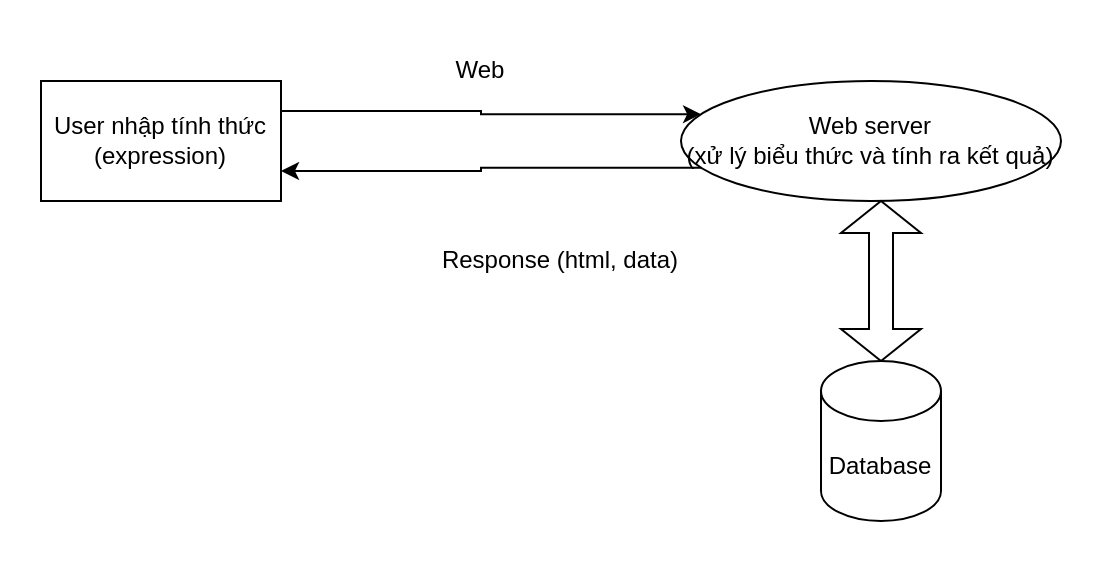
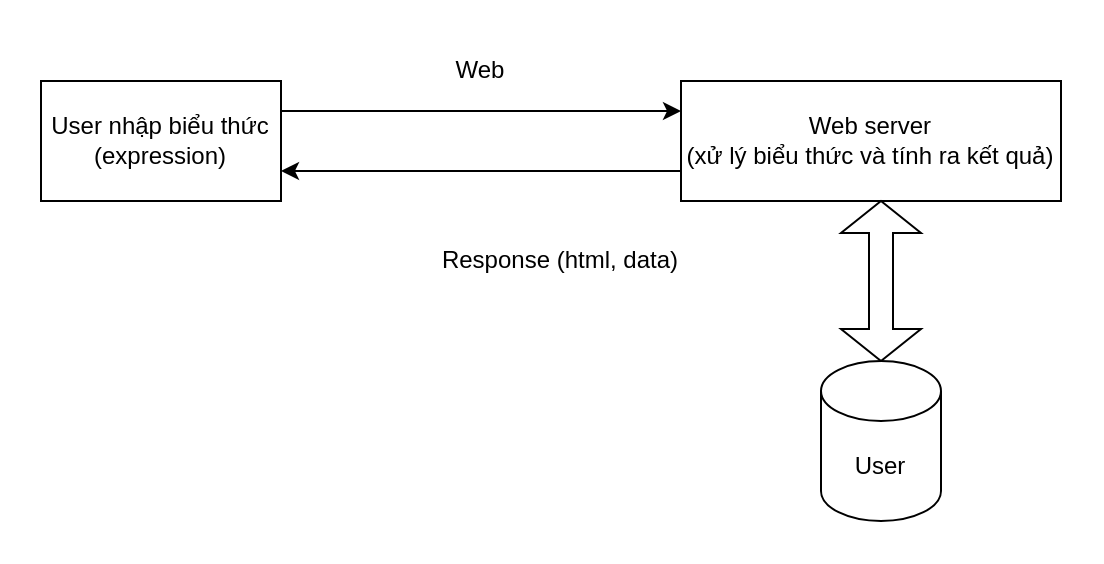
node "User nhập tính thức (expression)": label "User nhập tính thức (expression)" -> "User nhập biểu thức (expression)"
node "Web server (xử lý biểu thức và tính ra kết quả)": shape ellipse -> rectangle
node "Database": label "Database" -> "User"
